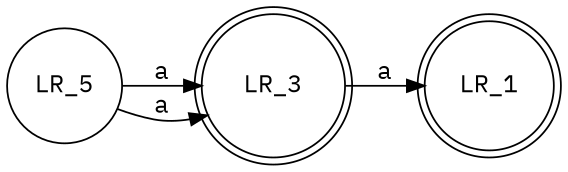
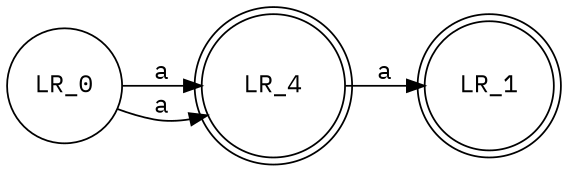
node "LR_5": label "LR_5" -> "LR_0"
node "LR_3": label "LR_3" -> "LR_4"
